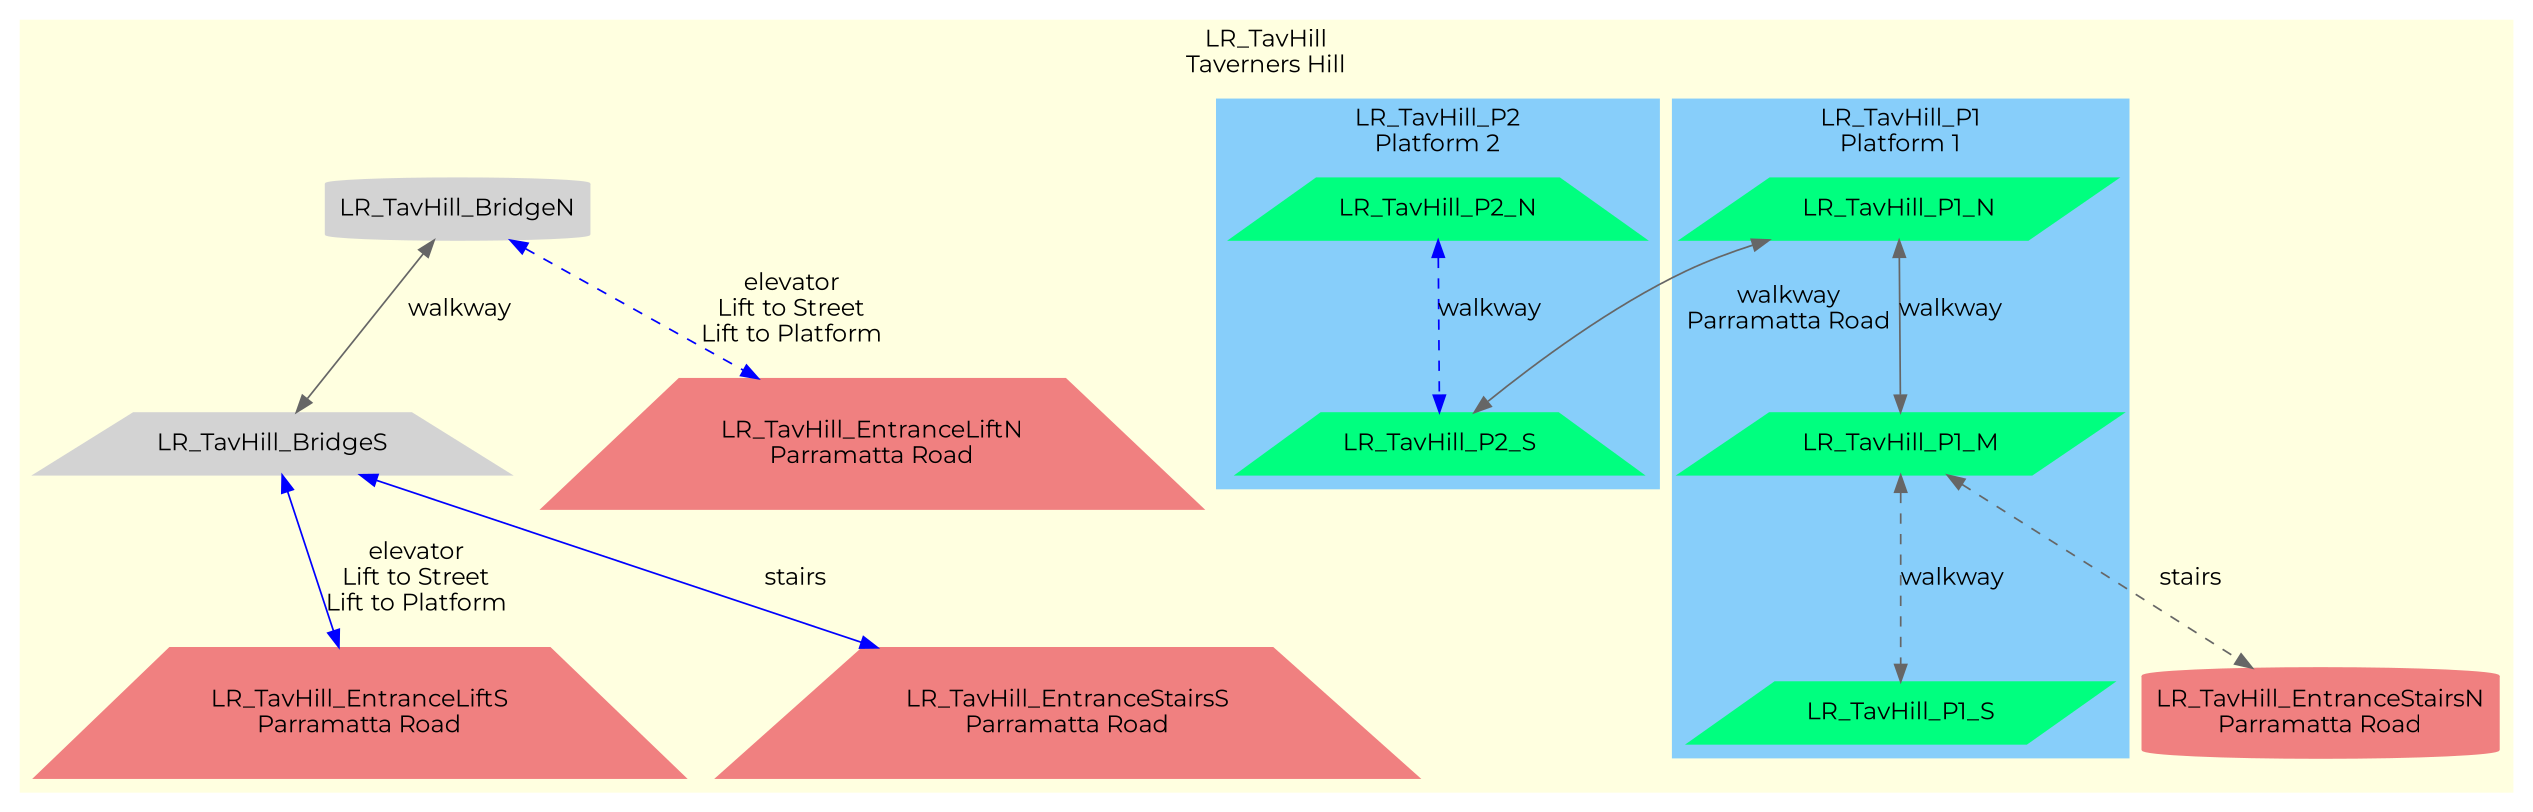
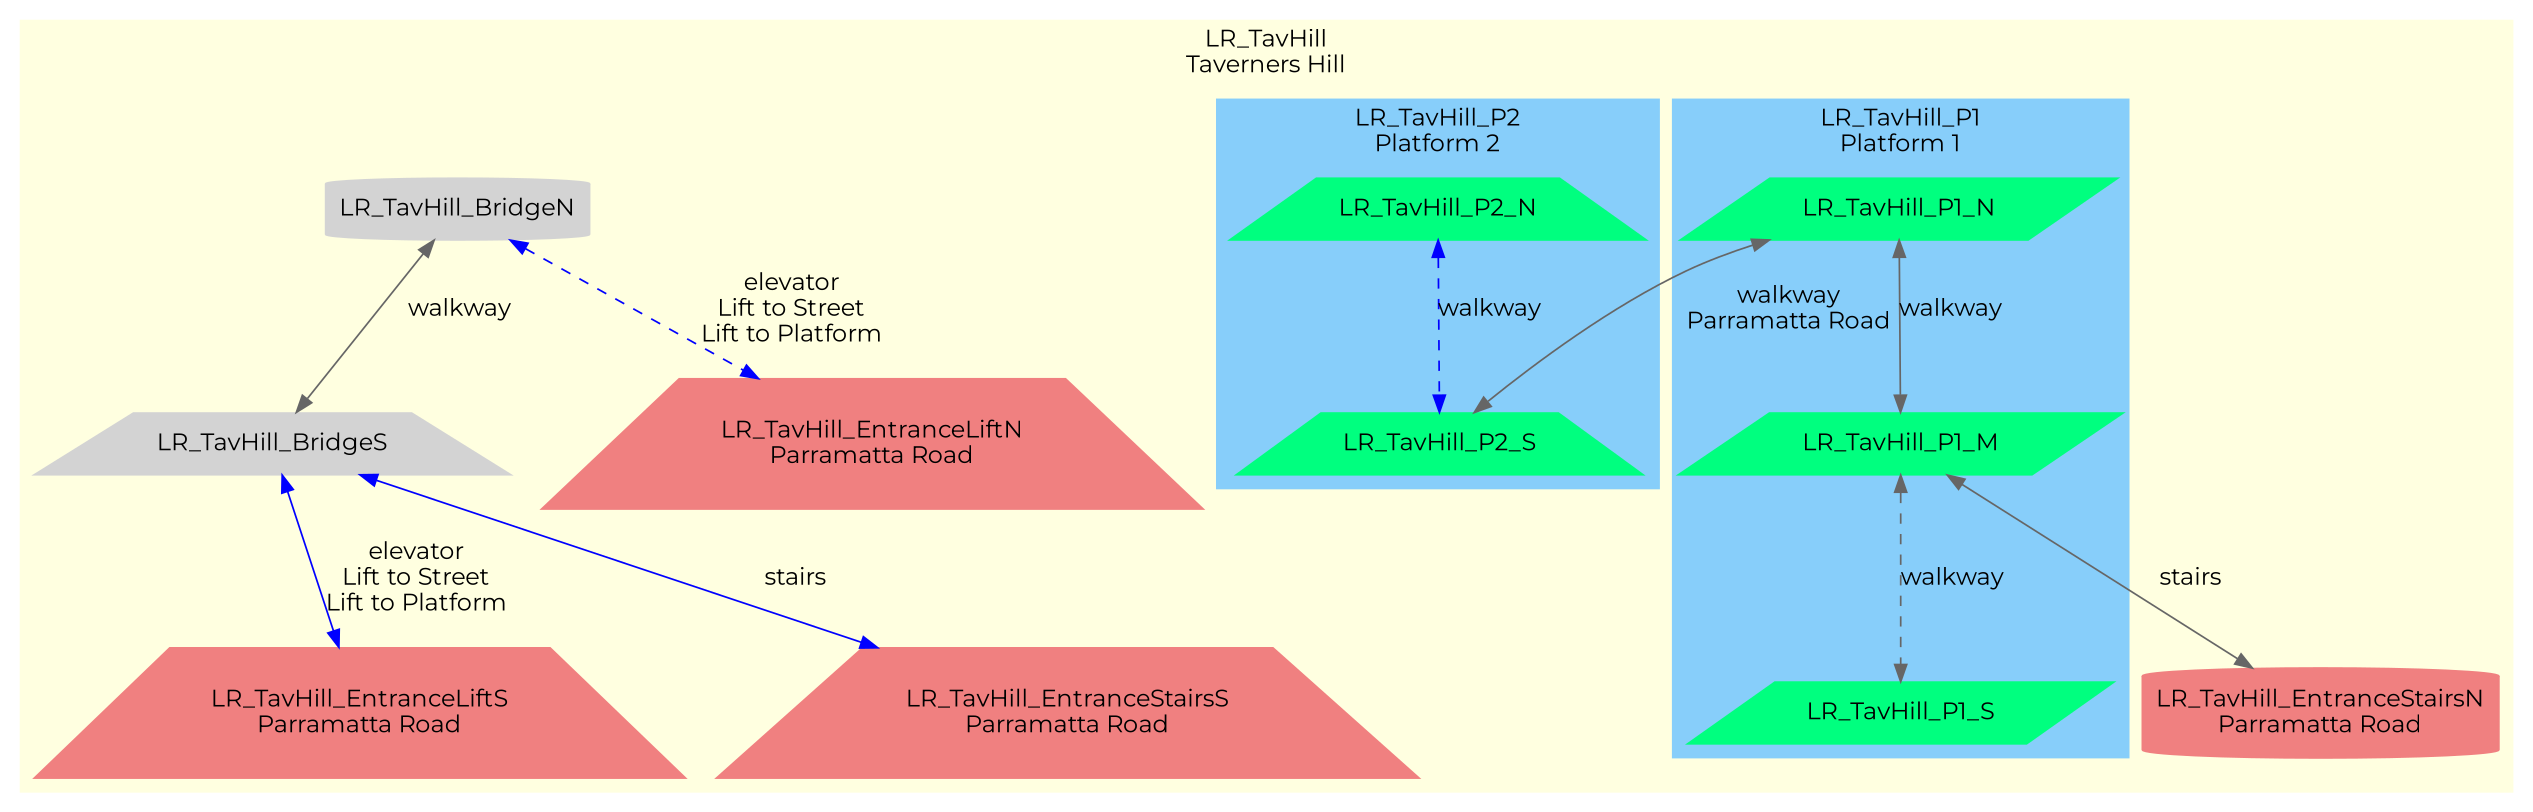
edge "LR_TavHill_P1_M" -- "LR_TavHill_EntranceStairsN Parramatta Road": style dashed -> solid
